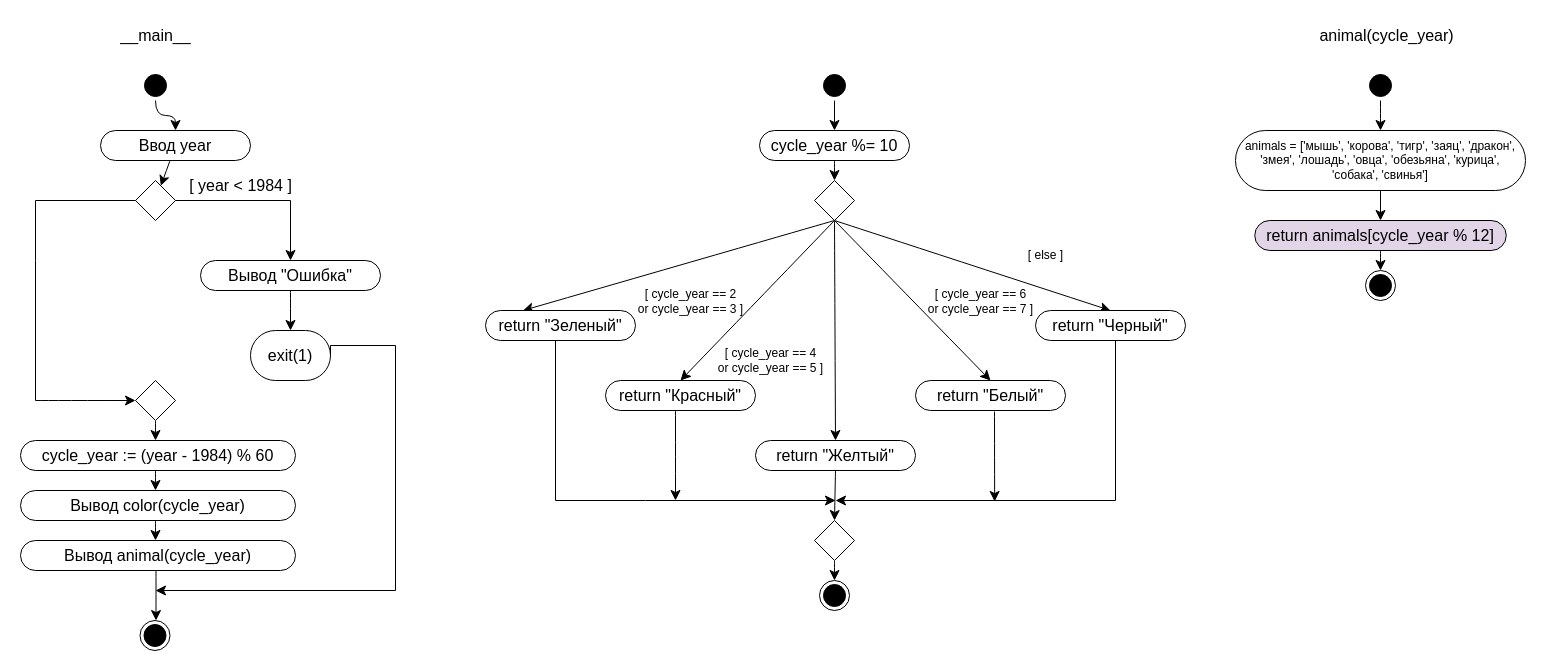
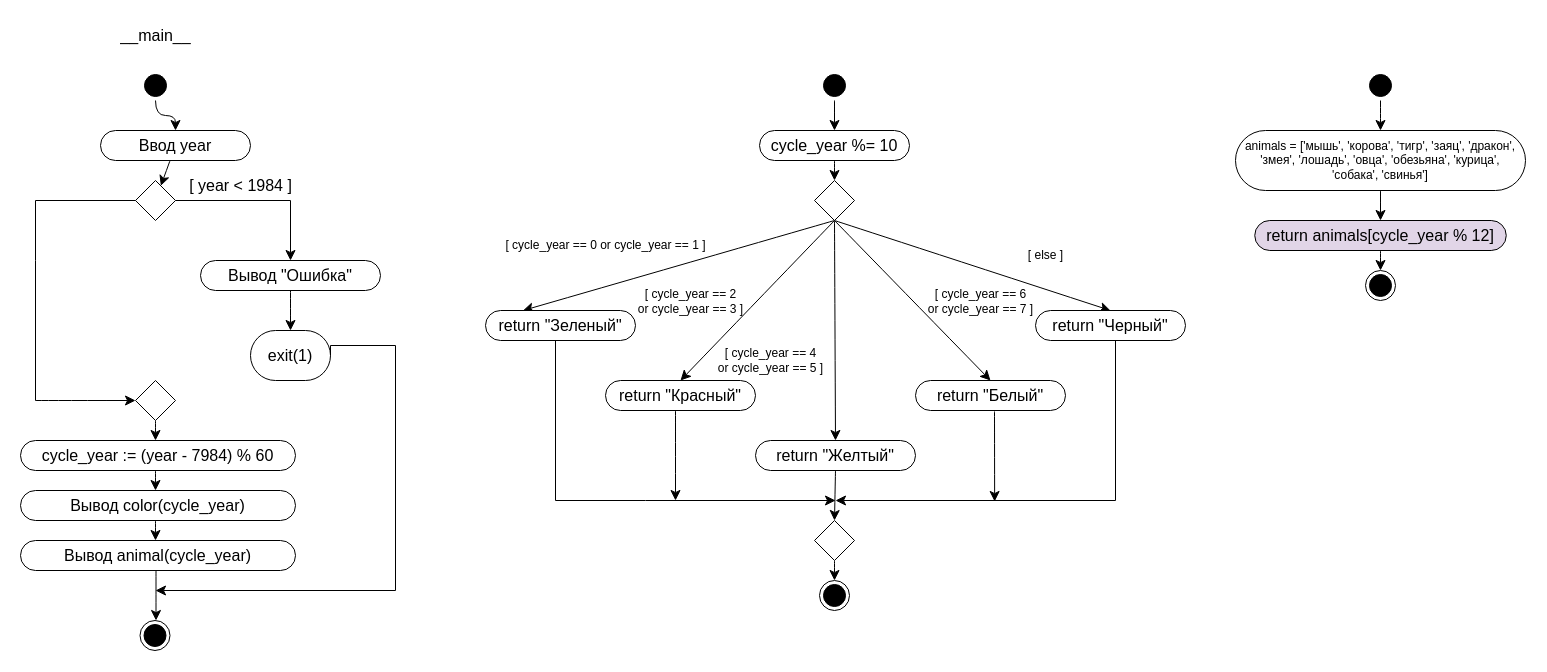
node "animal(cycle_year)": removed
node "[ cycle_year == 0 or cycle_year == 1 ]": added
node "cycle_year := (year - 1984) % 60": label "cycle_year := (year - 1984) % 60" -> "cycle_year := (year - 7984) % 60"
